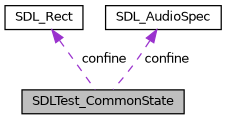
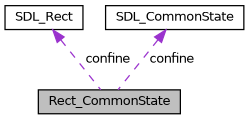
node "SDL_AudioSpec": label "SDL_AudioSpec" -> "SDL_CommonState"
node "SDLTest_CommonState": label "SDLTest_CommonState" -> "Rect_CommonState"
